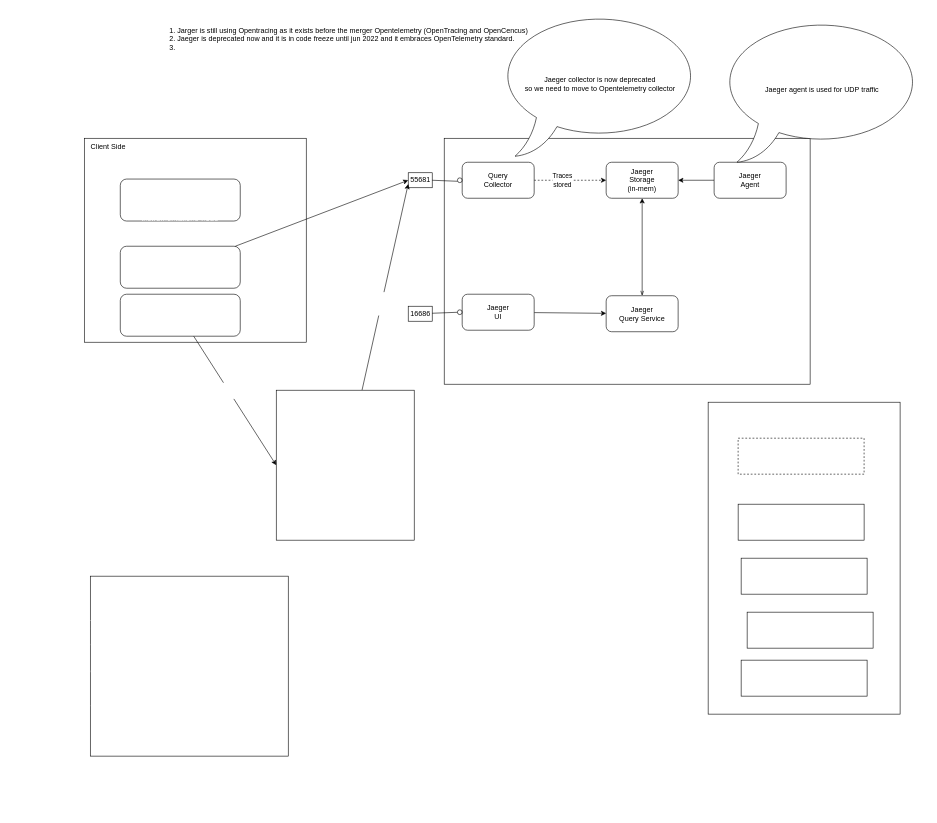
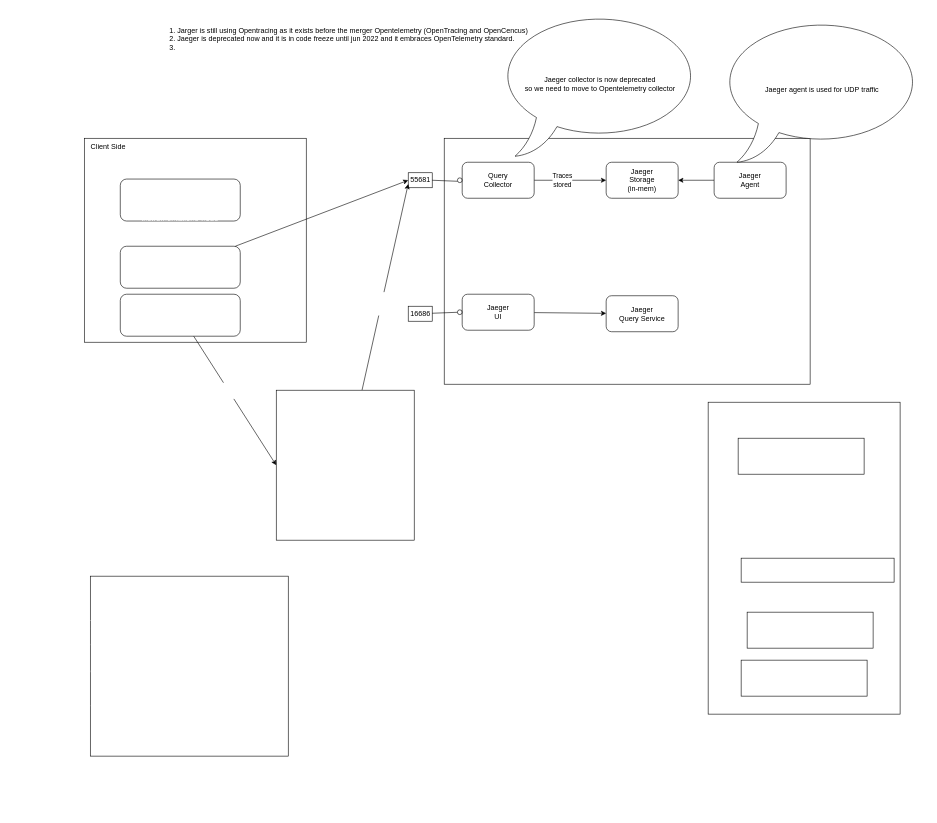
edge "Query Collector" -> "Jaeger Storage (in-mem)": style dashed -> solid
edge "Jaeger Storage (in-mem)" -- "Jaeger Query Service": removed
node "Prometheus": style dashed -> solid
node "Datadog": removed
node "Elastic": size 126x36 -> 153x24
